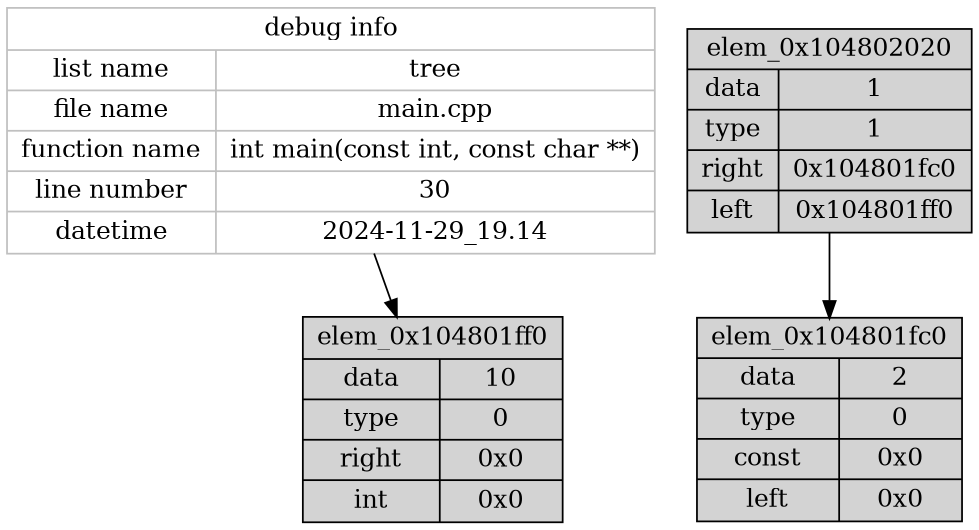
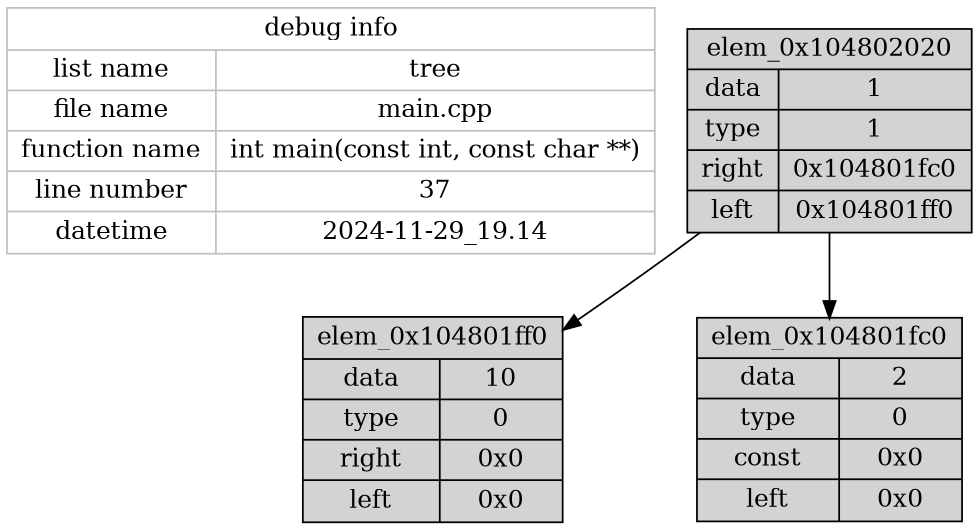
node "debug info": text "30" -> "37"
edge "debug info" -> "elem_0x104801ff0": now "elem_0x104802020" -> "elem_0x104801ff0"
node "elem_0x104801ff0": text "int" -> "left"
